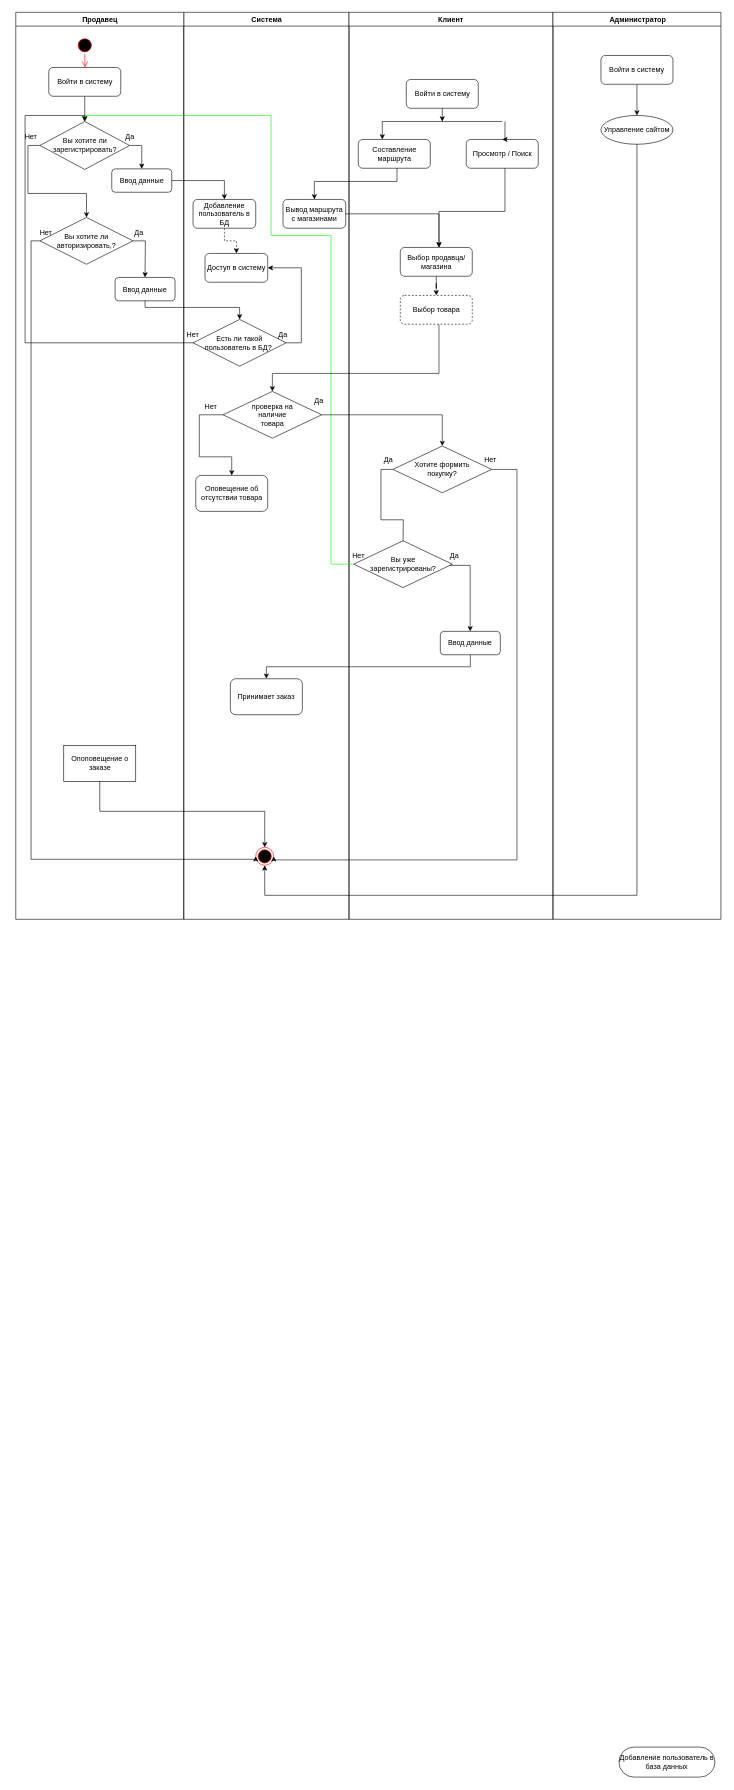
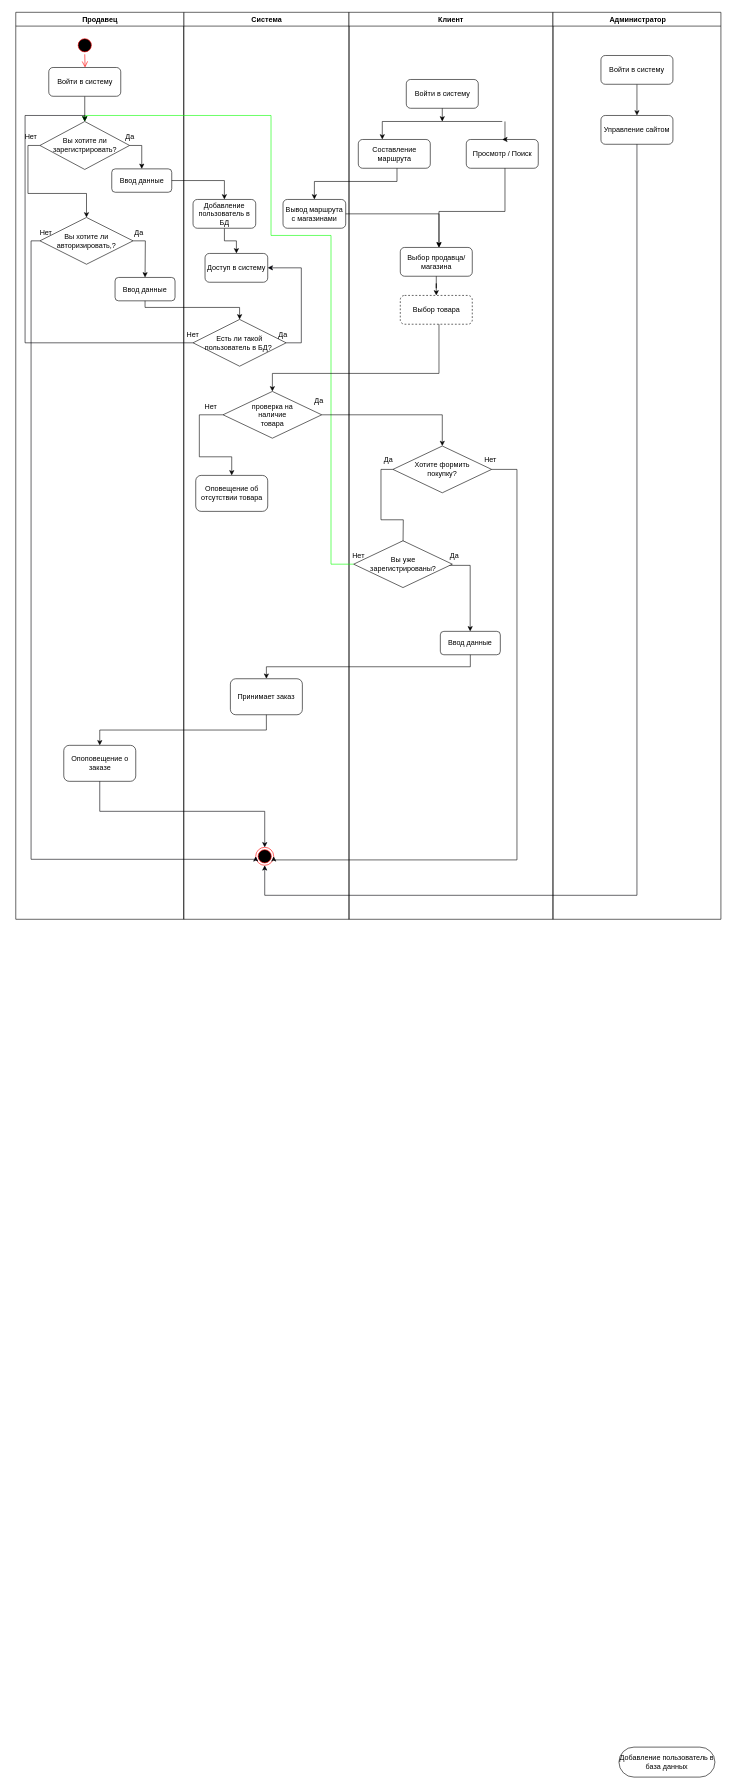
node "Управление сайтом": shape ellipse -> rounded rectangle
edge "Добавление пользователь в БД" -> "Доступ в систему": style dashed -> solid
edge "Принимает заказ" -> "Опоповещение о заказе": added
node "Опоповещение о заказе": shape rectangle -> rounded rectangle
